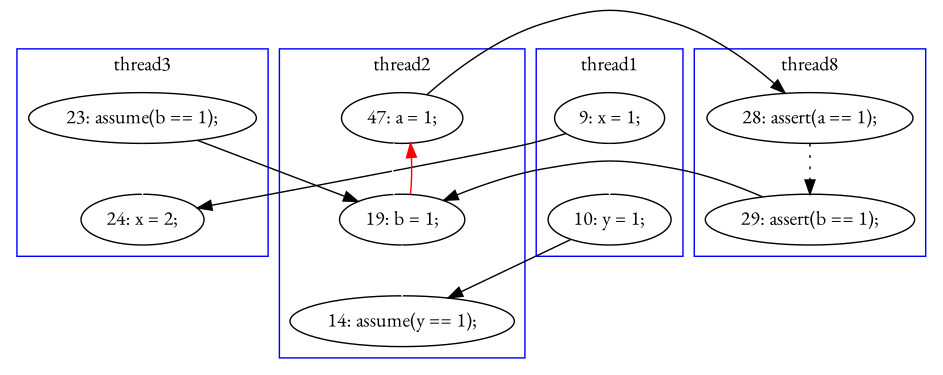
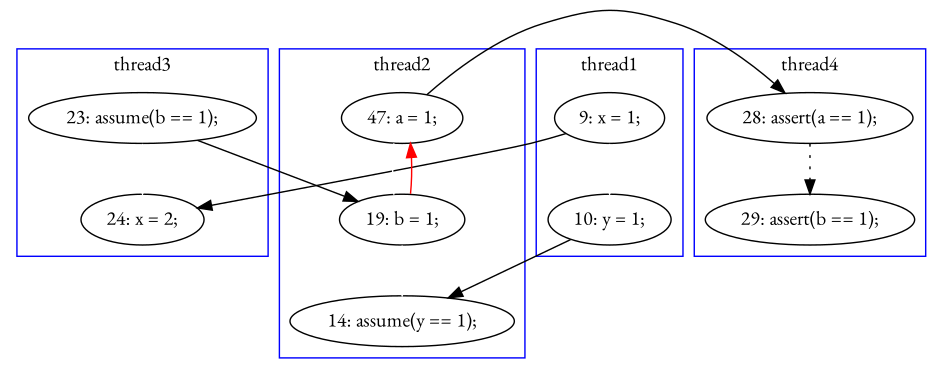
cluster "thread8": label "thread8" -> "thread4"
edge "29: assert(b == 1);" -> "19: b = 1;": removed
